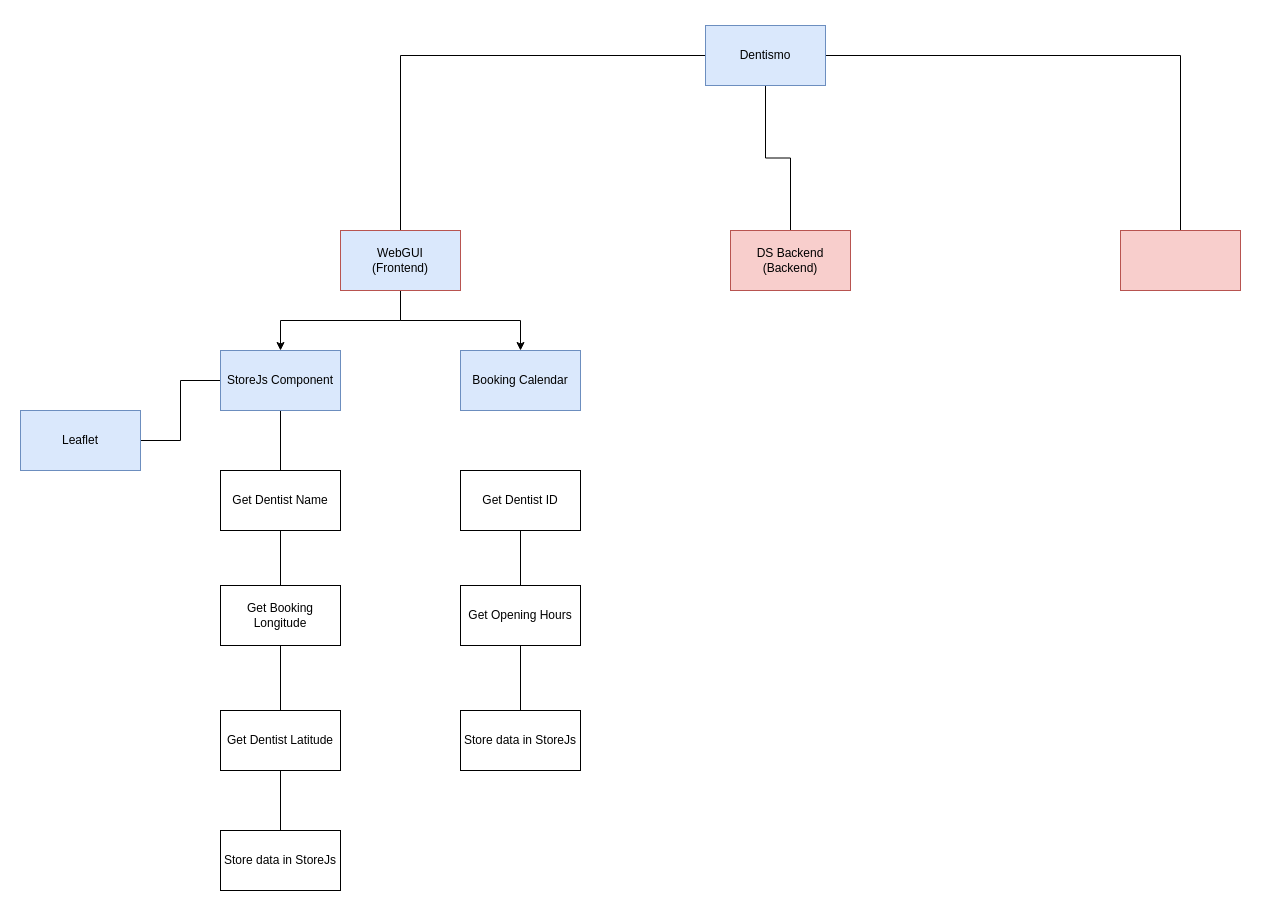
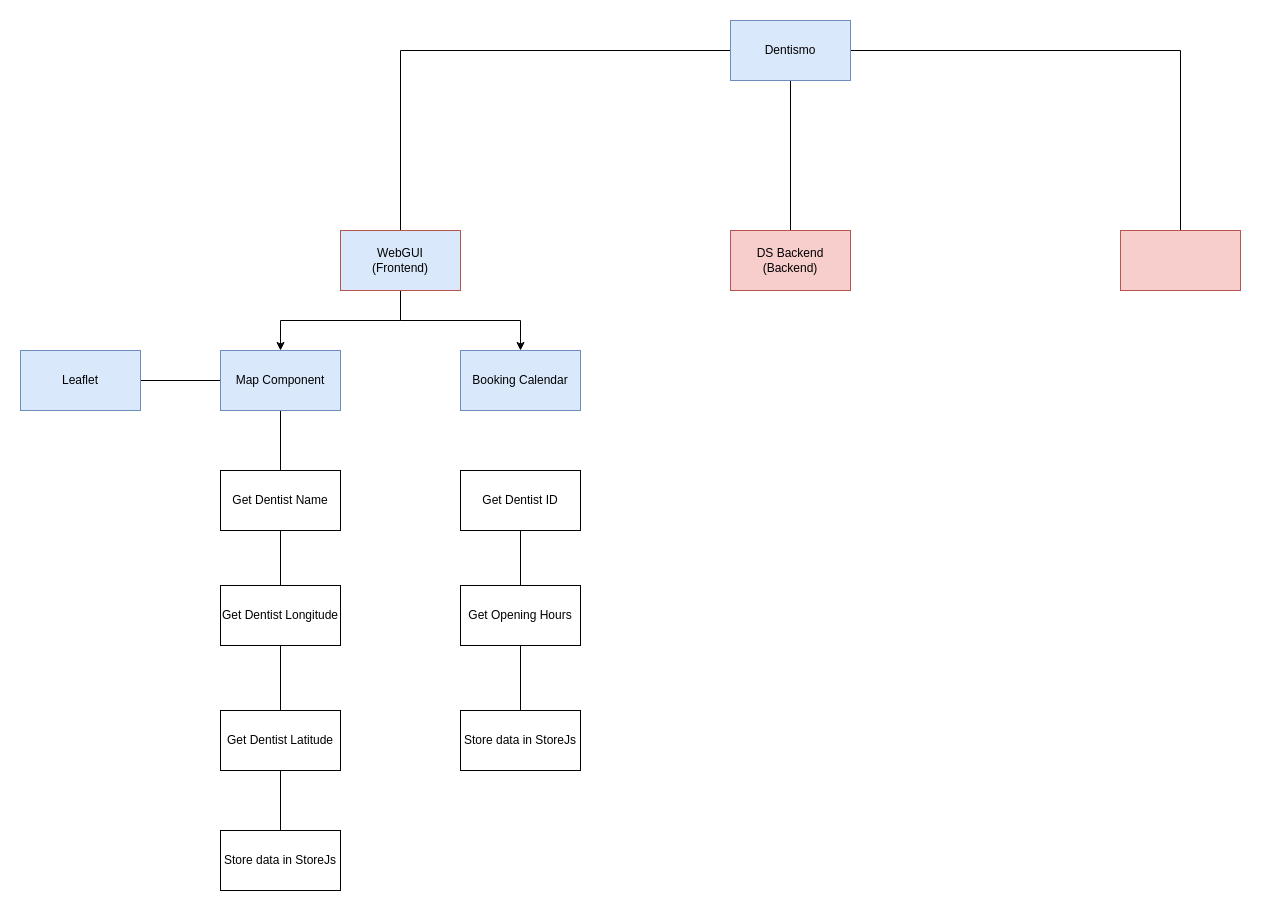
node "Dentismo": moved (766, 56) -> (791, 51)
node "StoreJs Component": label "StoreJs Component" -> "Map Component"
node "Leaflet": moved (81, 441) -> (81, 381)
node "Get Booking Longitude": label "Get Booking Longitude" -> "Get Dentist Longitude"
